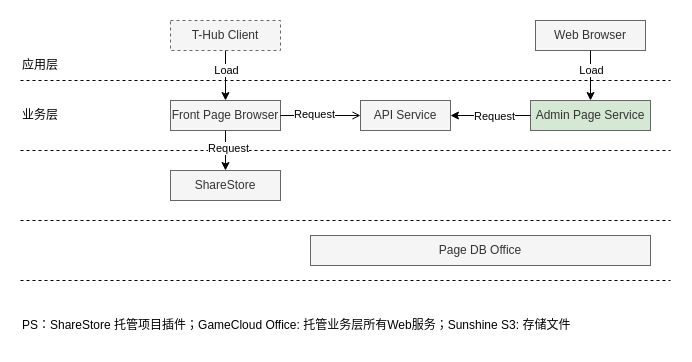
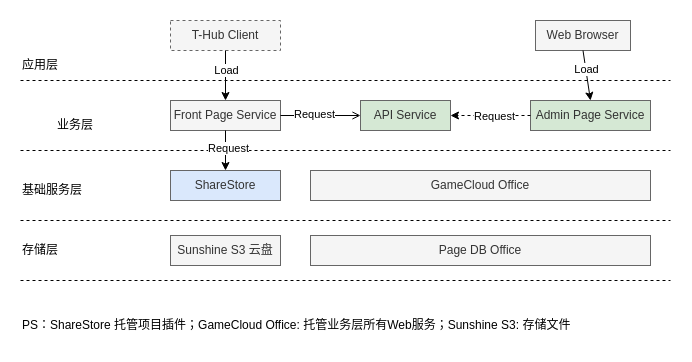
node "Web Browser": size 110x30 -> 95x30
node "业务层": moved (41, 116) -> (76, 126)
node "Front Page Browser": label "Front Page Browser" -> "Front Page Service"
node "API Service": fillcolor #f5f5f5 -> #d5e8d4
edge "Admin Page Service" -> "API Service": style solid -> dashed
node "ShareStore": fillcolor #f5f5f5 -> #dae8fc
node "GameCloud Office": added
node "基础服务层": added
node "存储层": added
node "Sunshine S3 云盘": added
